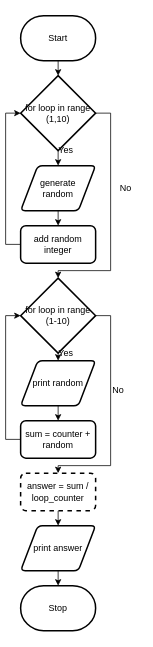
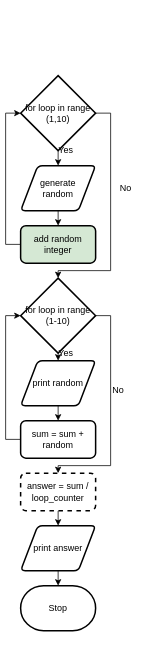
node "Start": removed
edge "Start" -> "for loop in range (1,10)": removed
node "add random integer": fillcolor #ffffff -> #d5e8d4
node "sum = counter + random": label "sum = counter + random" -> "sum = sum + random"
